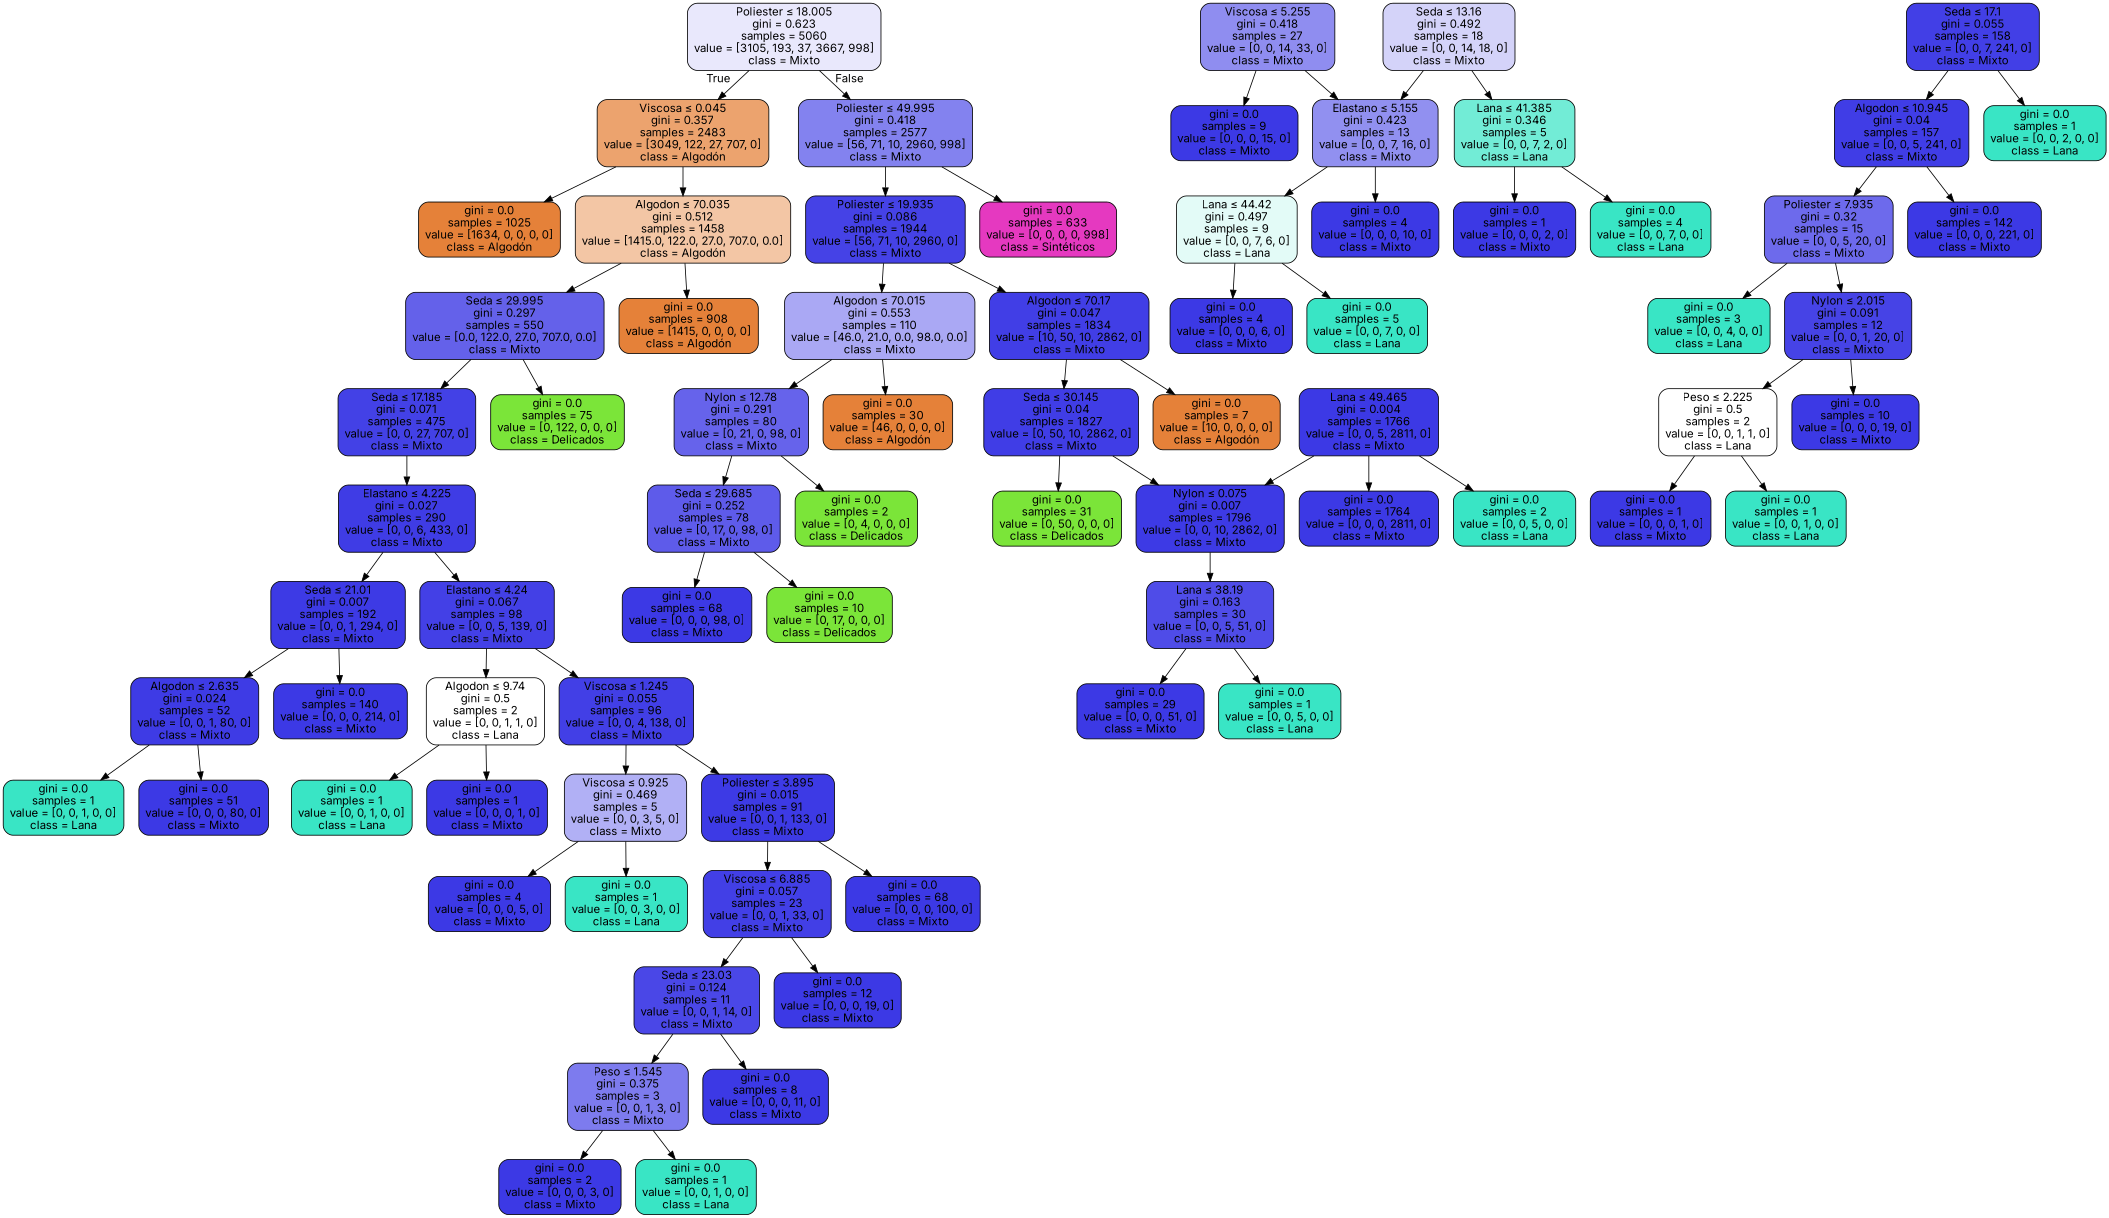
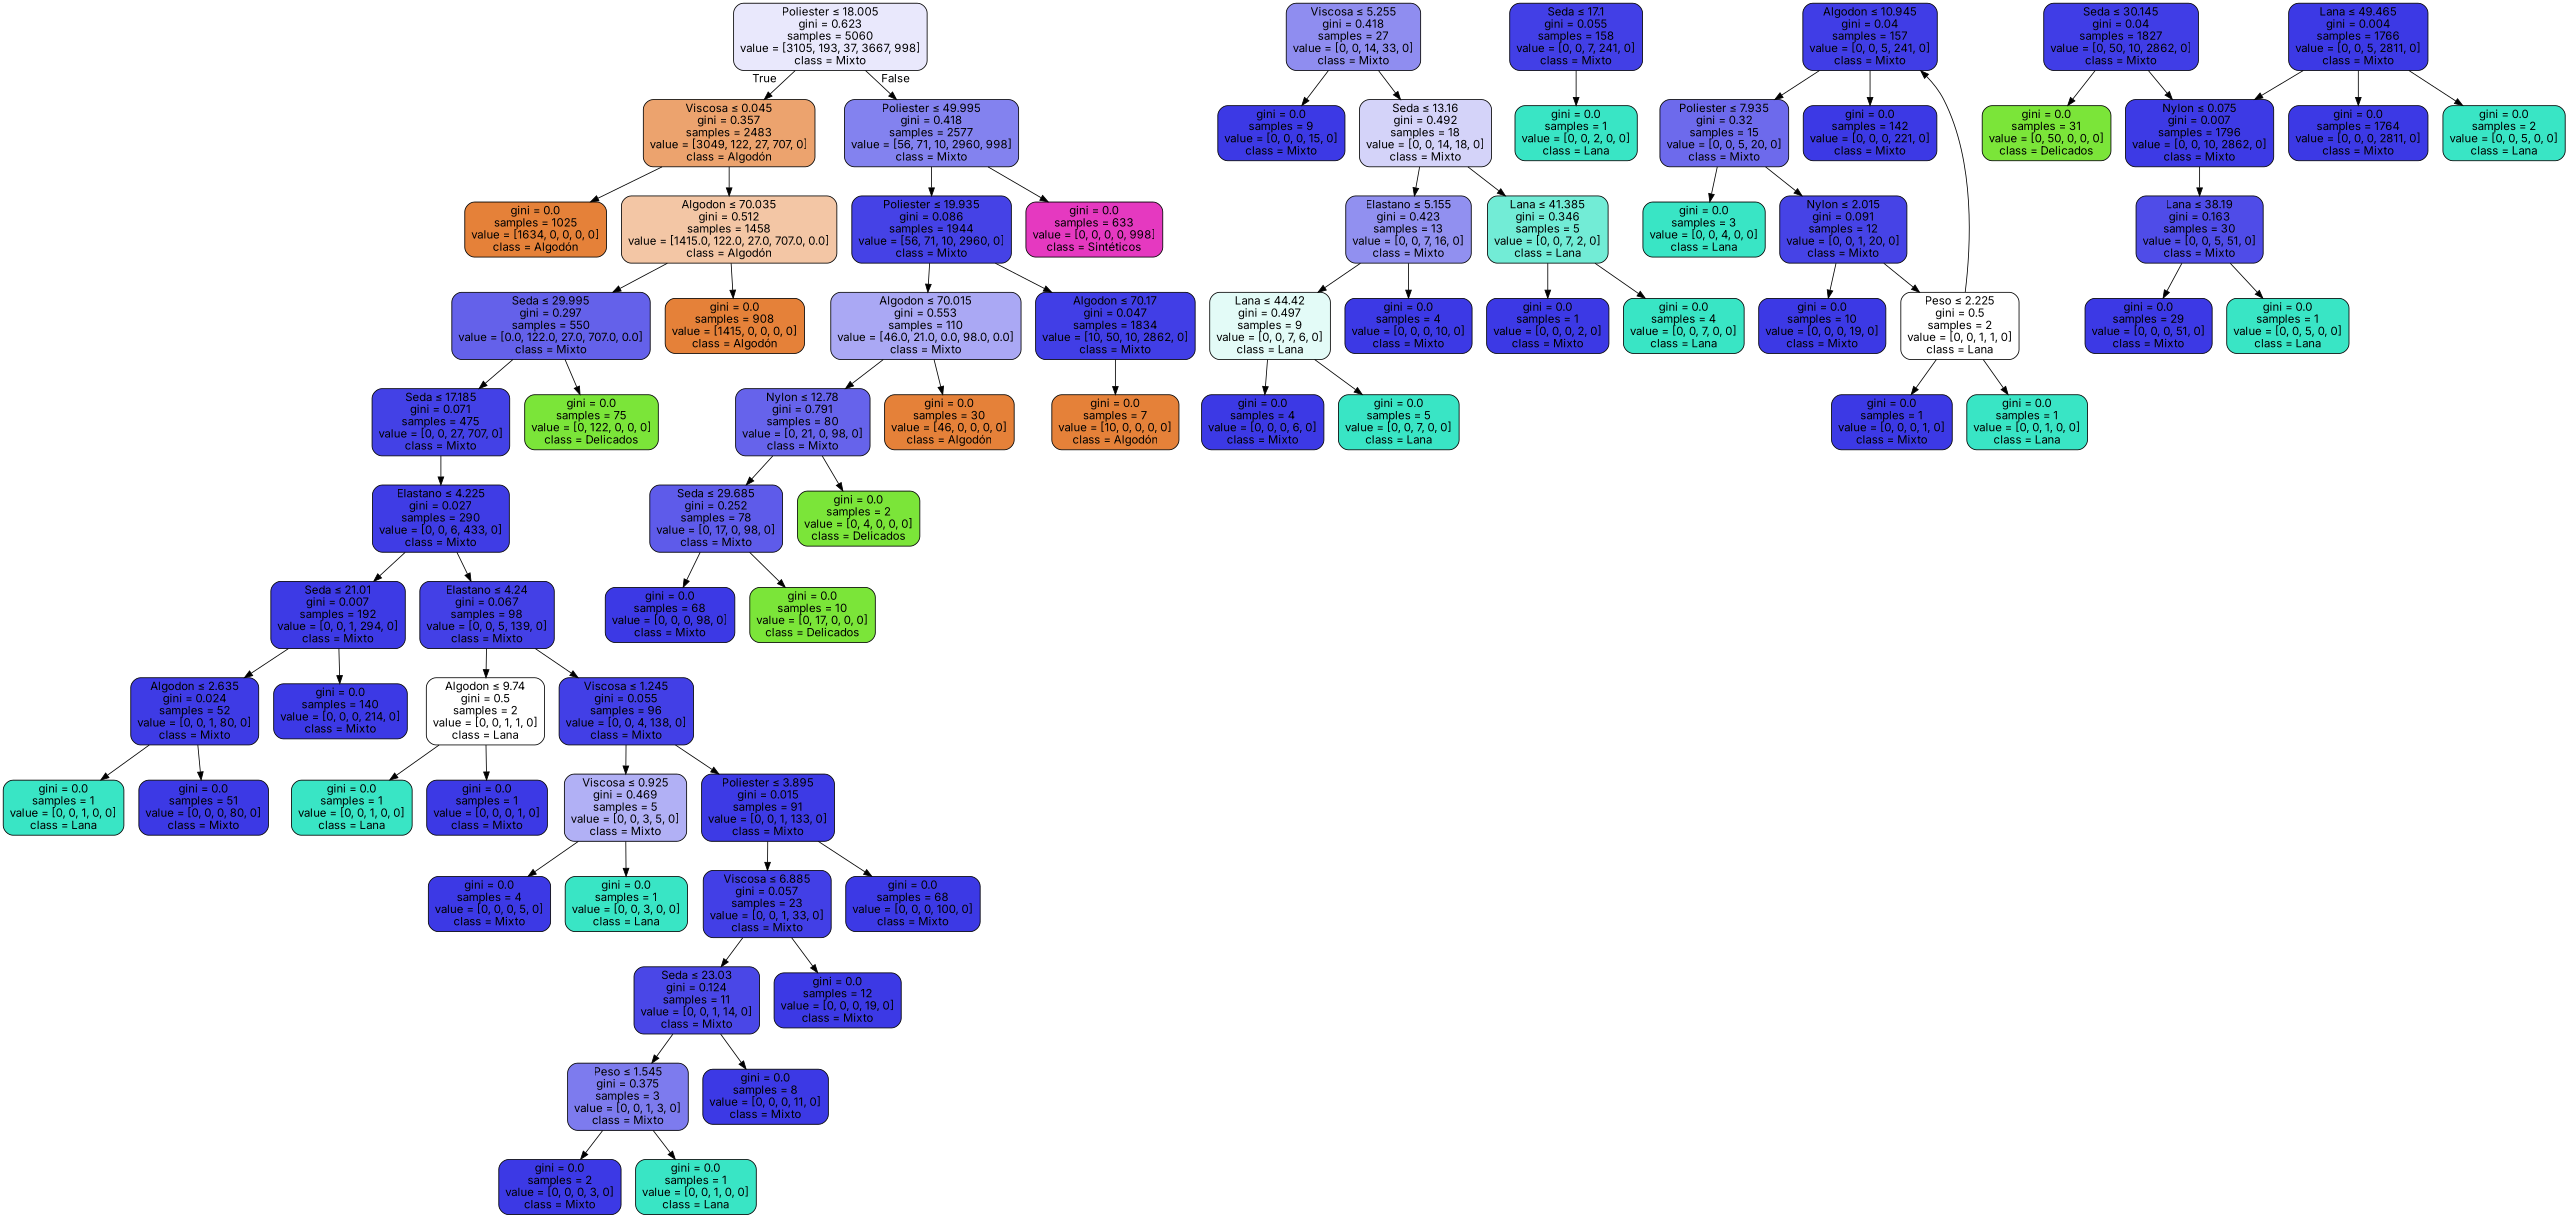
edge "Viscosa ≤ 5.255" -> "Elastano ≤ 5.155": now "Viscosa ≤ 5.255" -> "Seda ≤ 13.16"
edge "Seda ≤ 17.1" -> "Algodon ≤ 10.945": now "Peso ≤ 2.225" -> "Algodon ≤ 10.945"
edge "Algodon ≤ 70.17" -> "Seda ≤ 30.145": removed
node "Nylon ≤ 12.78": text "gini = 0.291" -> "gini = 0.791"
